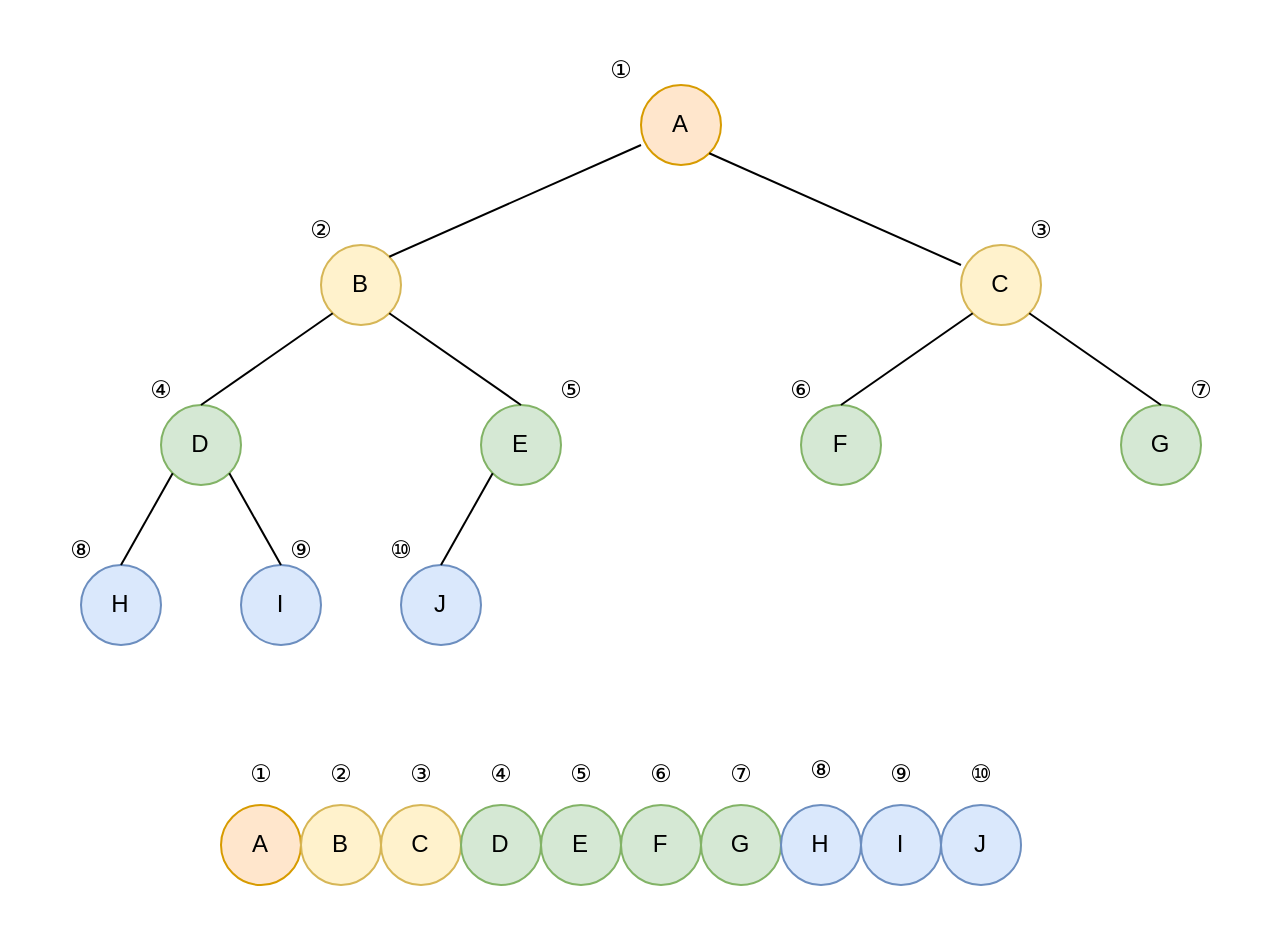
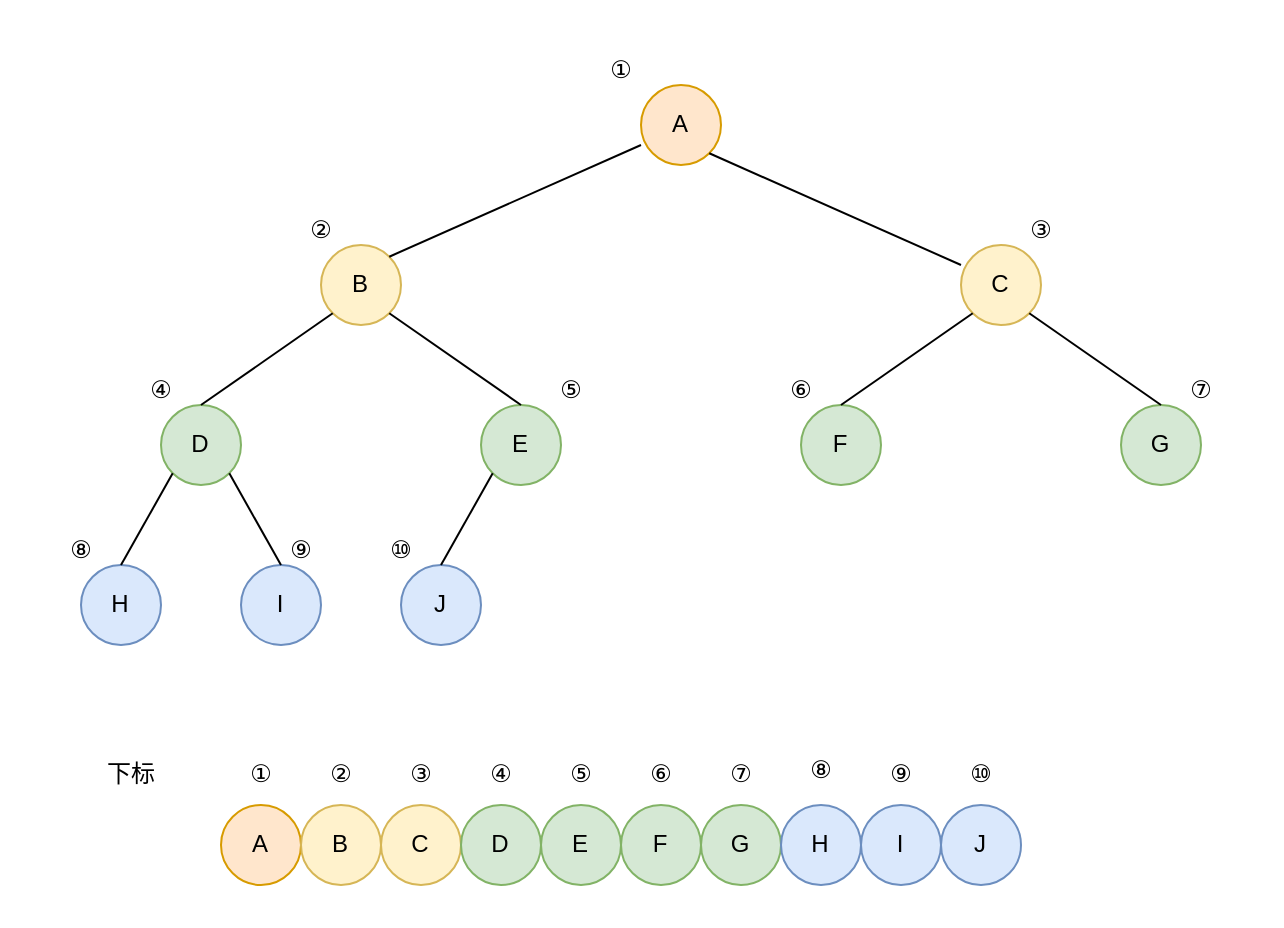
node "下标": added
